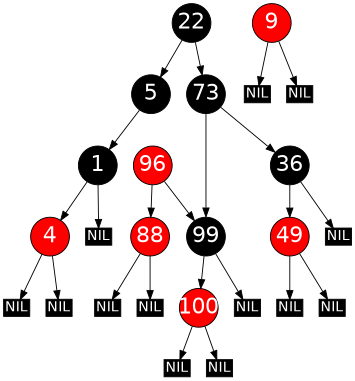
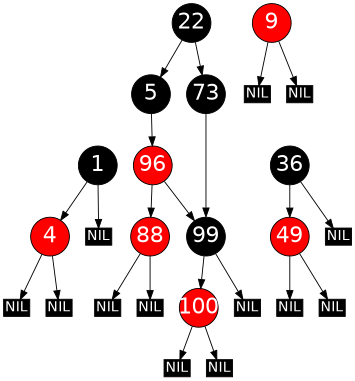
edge "5" -> "1": now "5" -> "96"
edge "73" -> "36": removed
